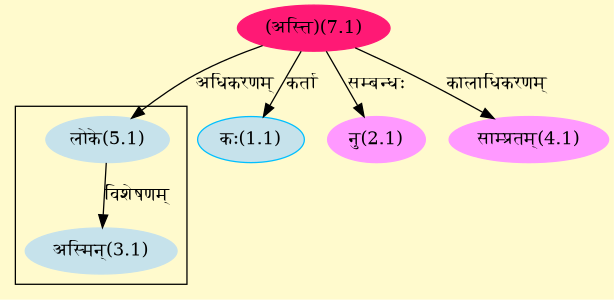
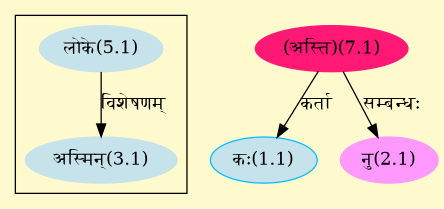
edge "(अस्ति)(7.1)" -> "लोके(5.1)": removed, label "अधिकरणम्"
node "साम्प्रतम्(4.1)": removed
